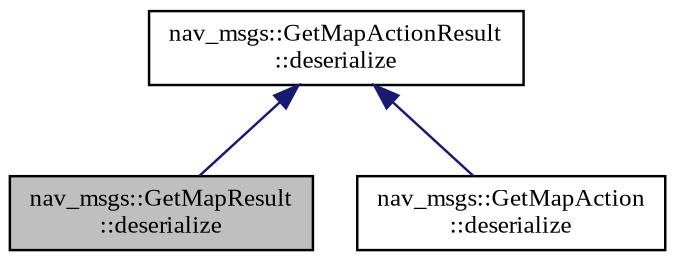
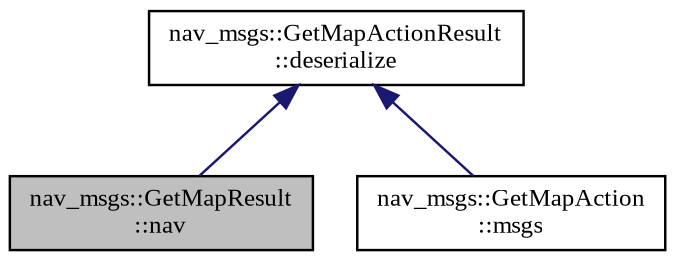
node "nav_msgs::GetMapResult ::deserialize": label "nav_msgs::GetMapResult ::deserialize" -> "nav_msgs::GetMapResult ::nav"
node "nav_msgs::GetMapAction ::deserialize": label "nav_msgs::GetMapAction ::deserialize" -> "nav_msgs::GetMapAction ::msgs"
